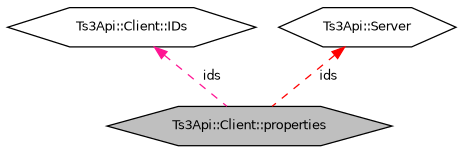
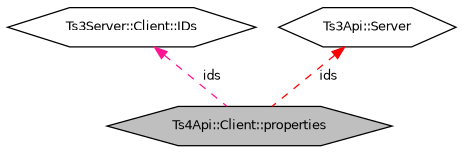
node "Ts3Api::Client::IDs": label "Ts3Api::Client::IDs" -> "Ts3Server::Client::IDs"
node "Ts3Api::Client::properties": label "Ts3Api::Client::properties" -> "Ts4Api::Client::properties"
